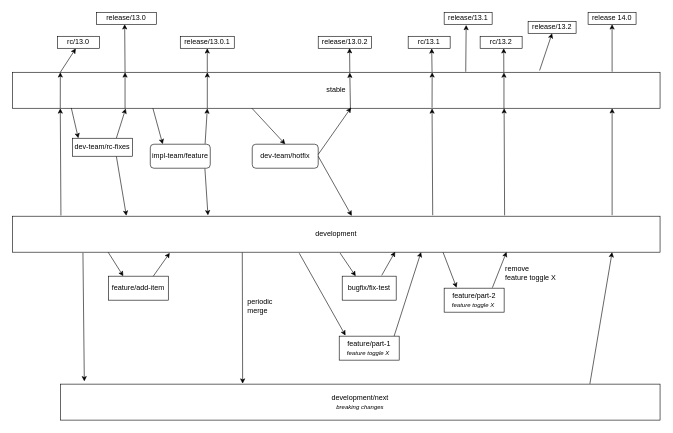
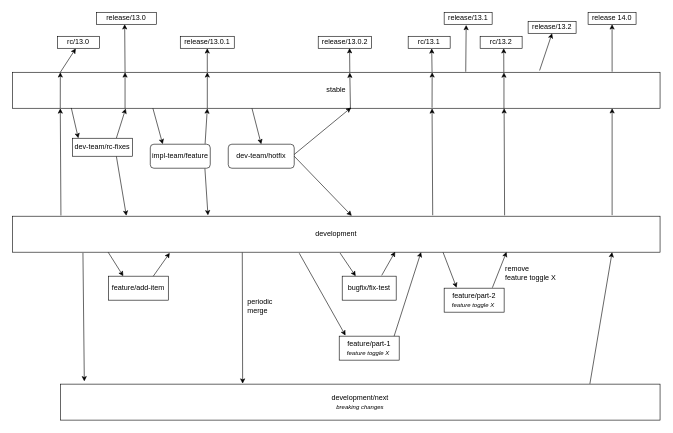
node "dev-team/hotfix": moved (285, 156) -> (261, 156)
